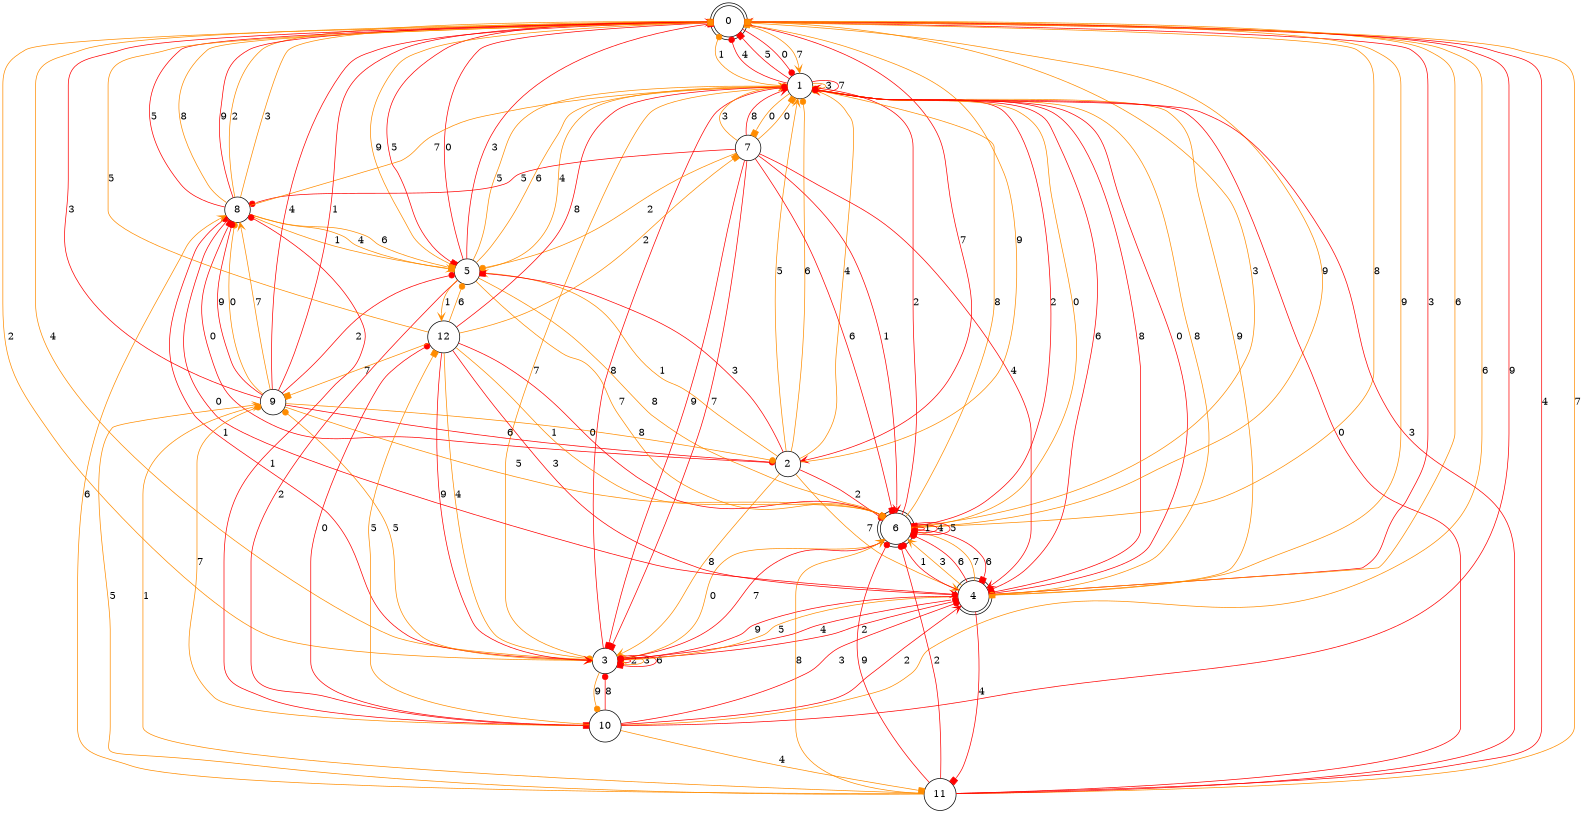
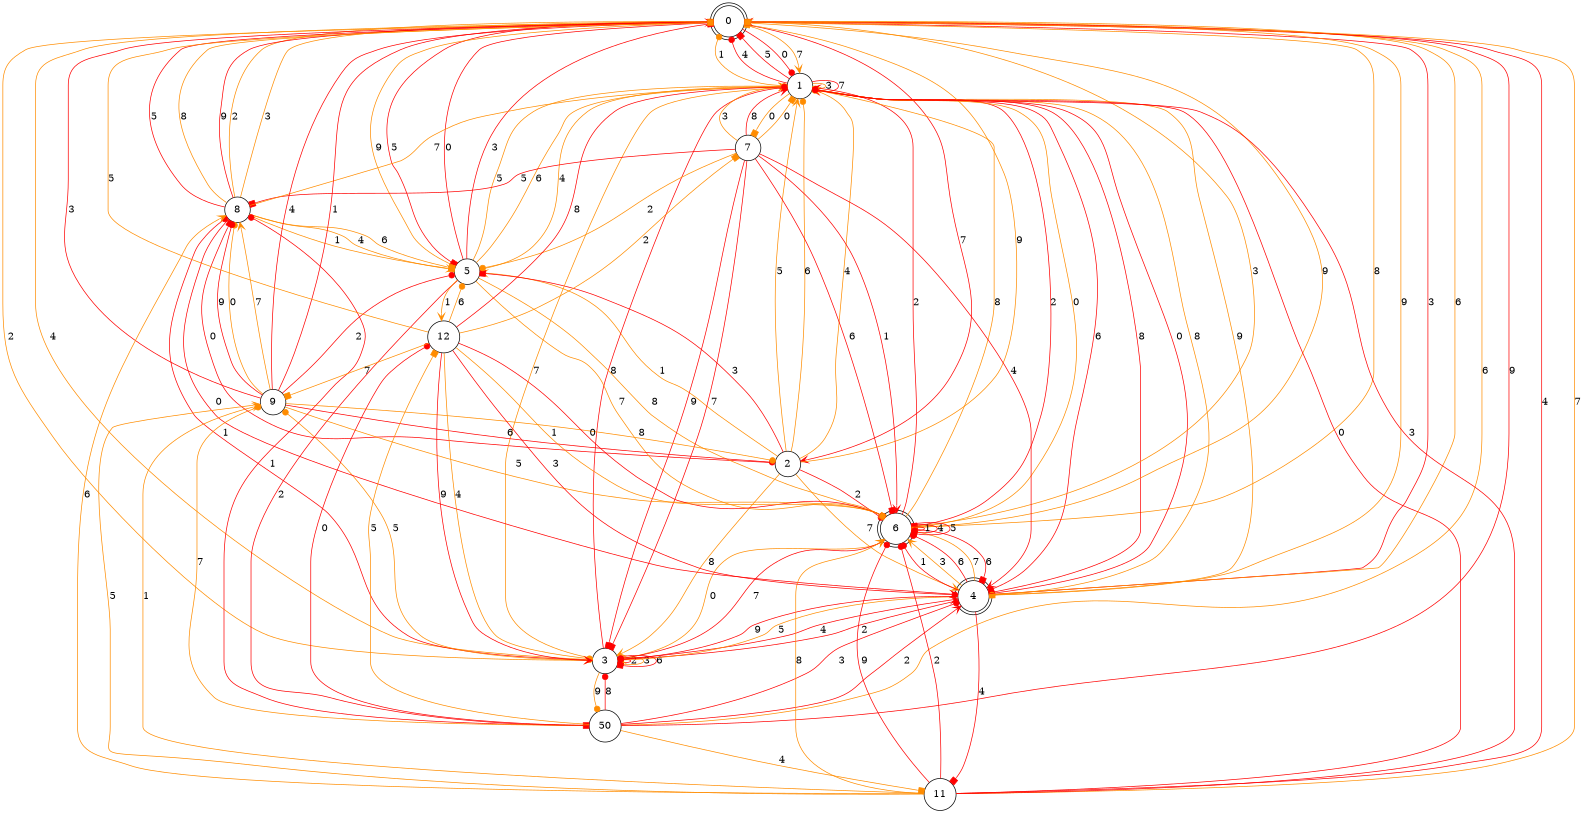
edge "7" -> "8": arrowhead dot -> box
edge "3" -> "4": arrowhead dot -> vee
node "10": label "10" -> "50"
